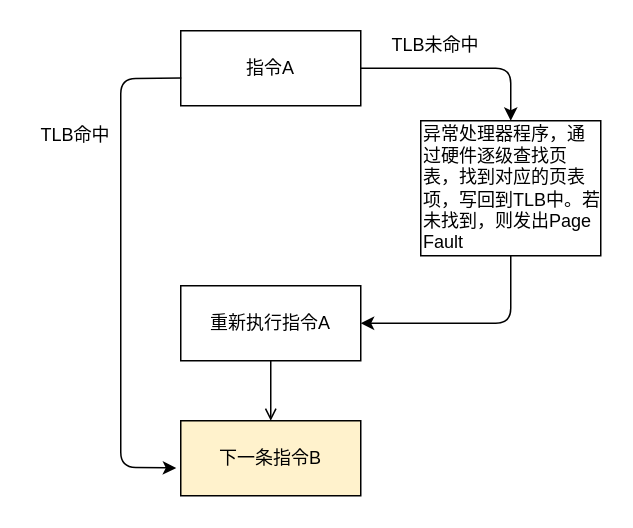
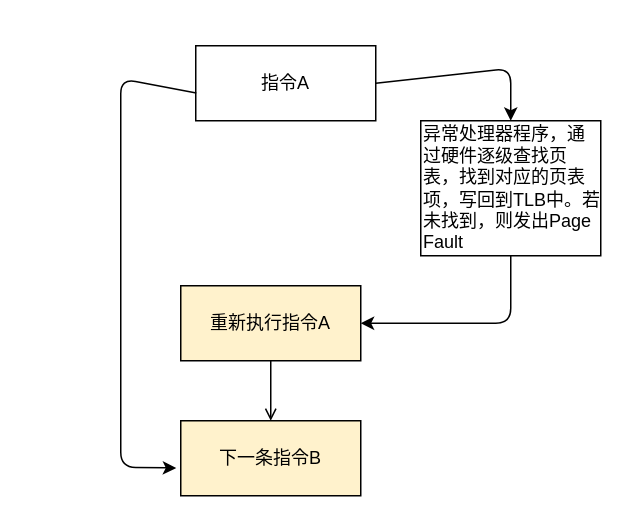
node "TLB未命中": removed
node "指令A": moved (271, 68) -> (286, 83)
node "TLB命中": removed
node "重新执行指令A": fillcolor #ffffff -> #fff2cc
